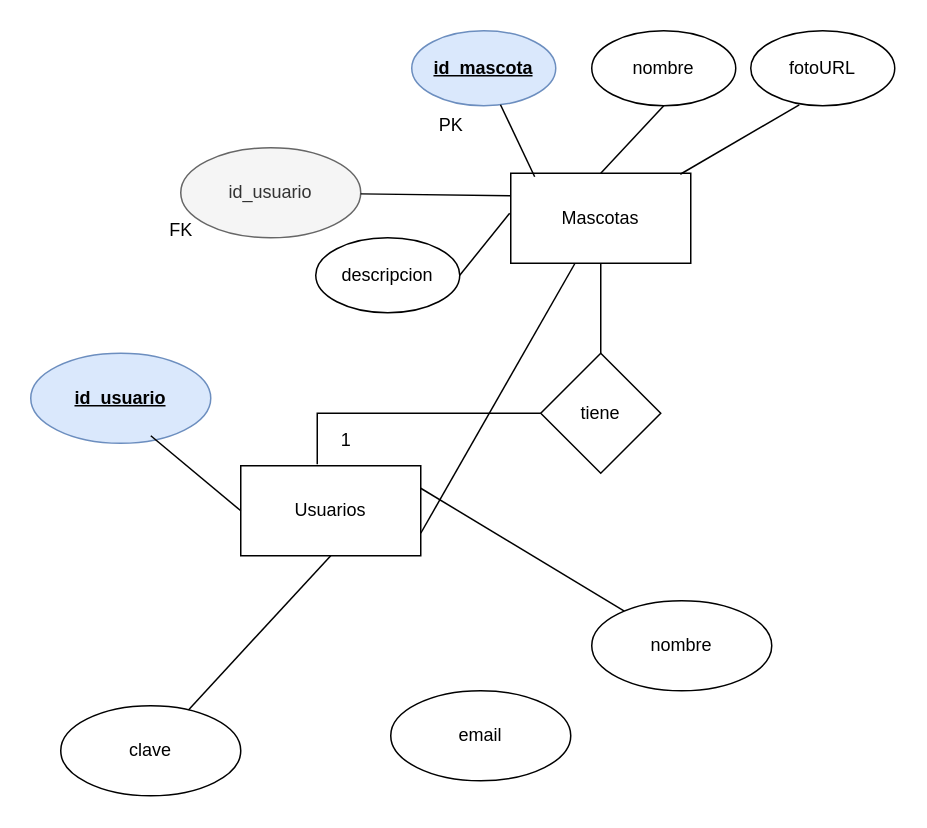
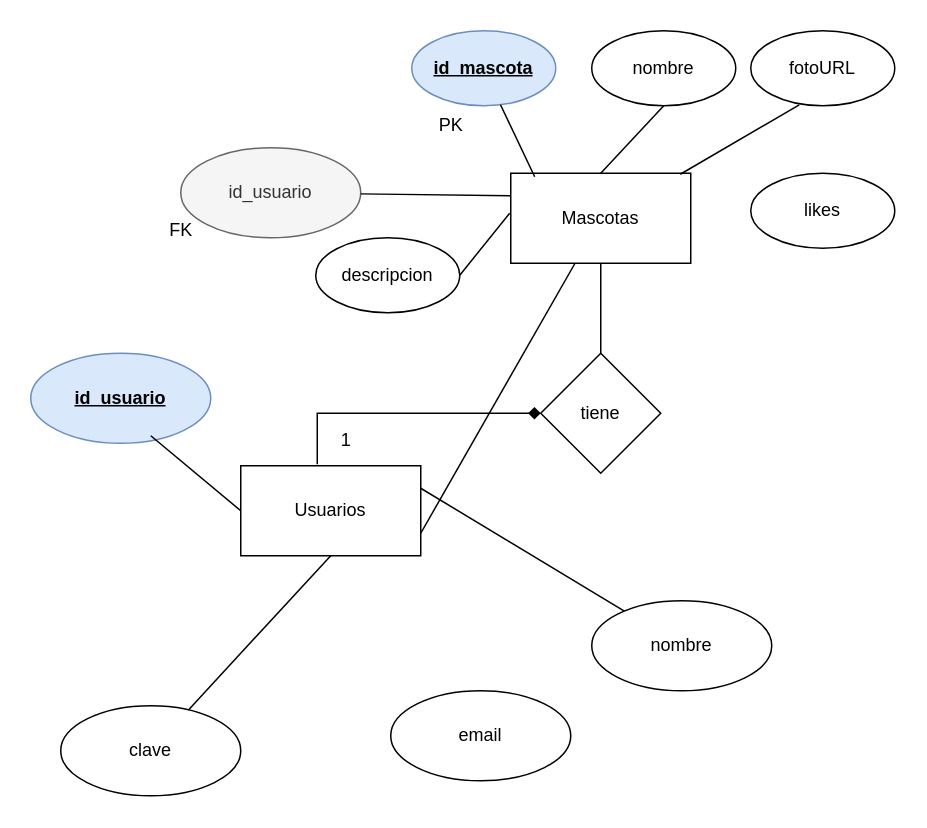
node "likes": added
edge "tiene" -- "Usuarios": arrowhead none -> diamond
